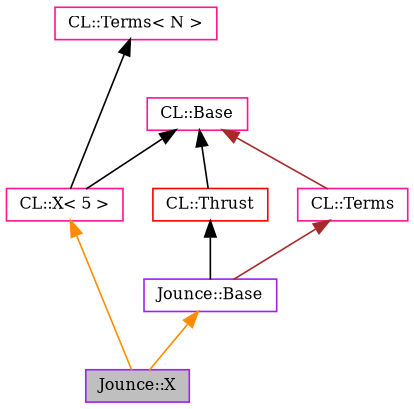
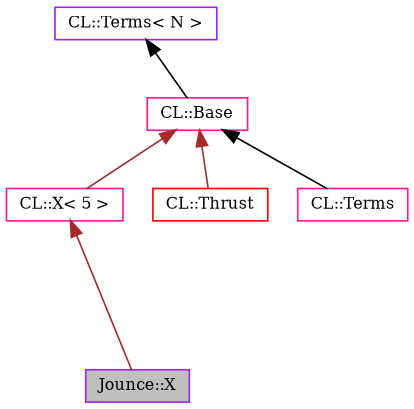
node "CL::Terms< N >": color deeppink -> purple
edge "CL::X< 5 >" -> "CL::Terms< N >": now "CL::Base" -> "CL::Terms< N >"
edge "CL::X< 5 >" -> "CL::Base": color black -> brown
edge "CL::Terms" -> "CL::Base": color brown -> black
edge "CL::Thrust" -> "CL::Base": color black -> brown
node "Jounce::Base": removed
edge "Jounce::X" -> "CL::X< 5 >": color darkorange -> brown
